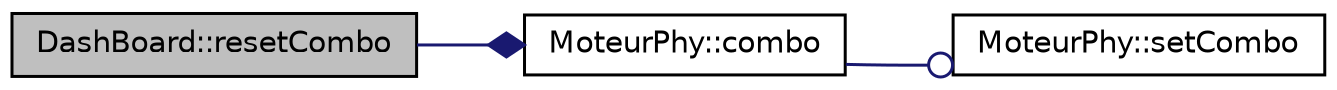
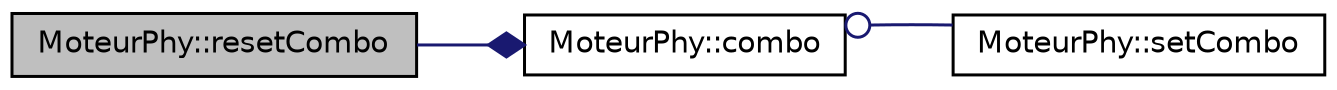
node "DashBoard::resetCombo": label "DashBoard::resetCombo" -> "MoteurPhy::resetCombo"
edge "MoteurPhy::combo" -> "MoteurPhy::setCombo": reversed
